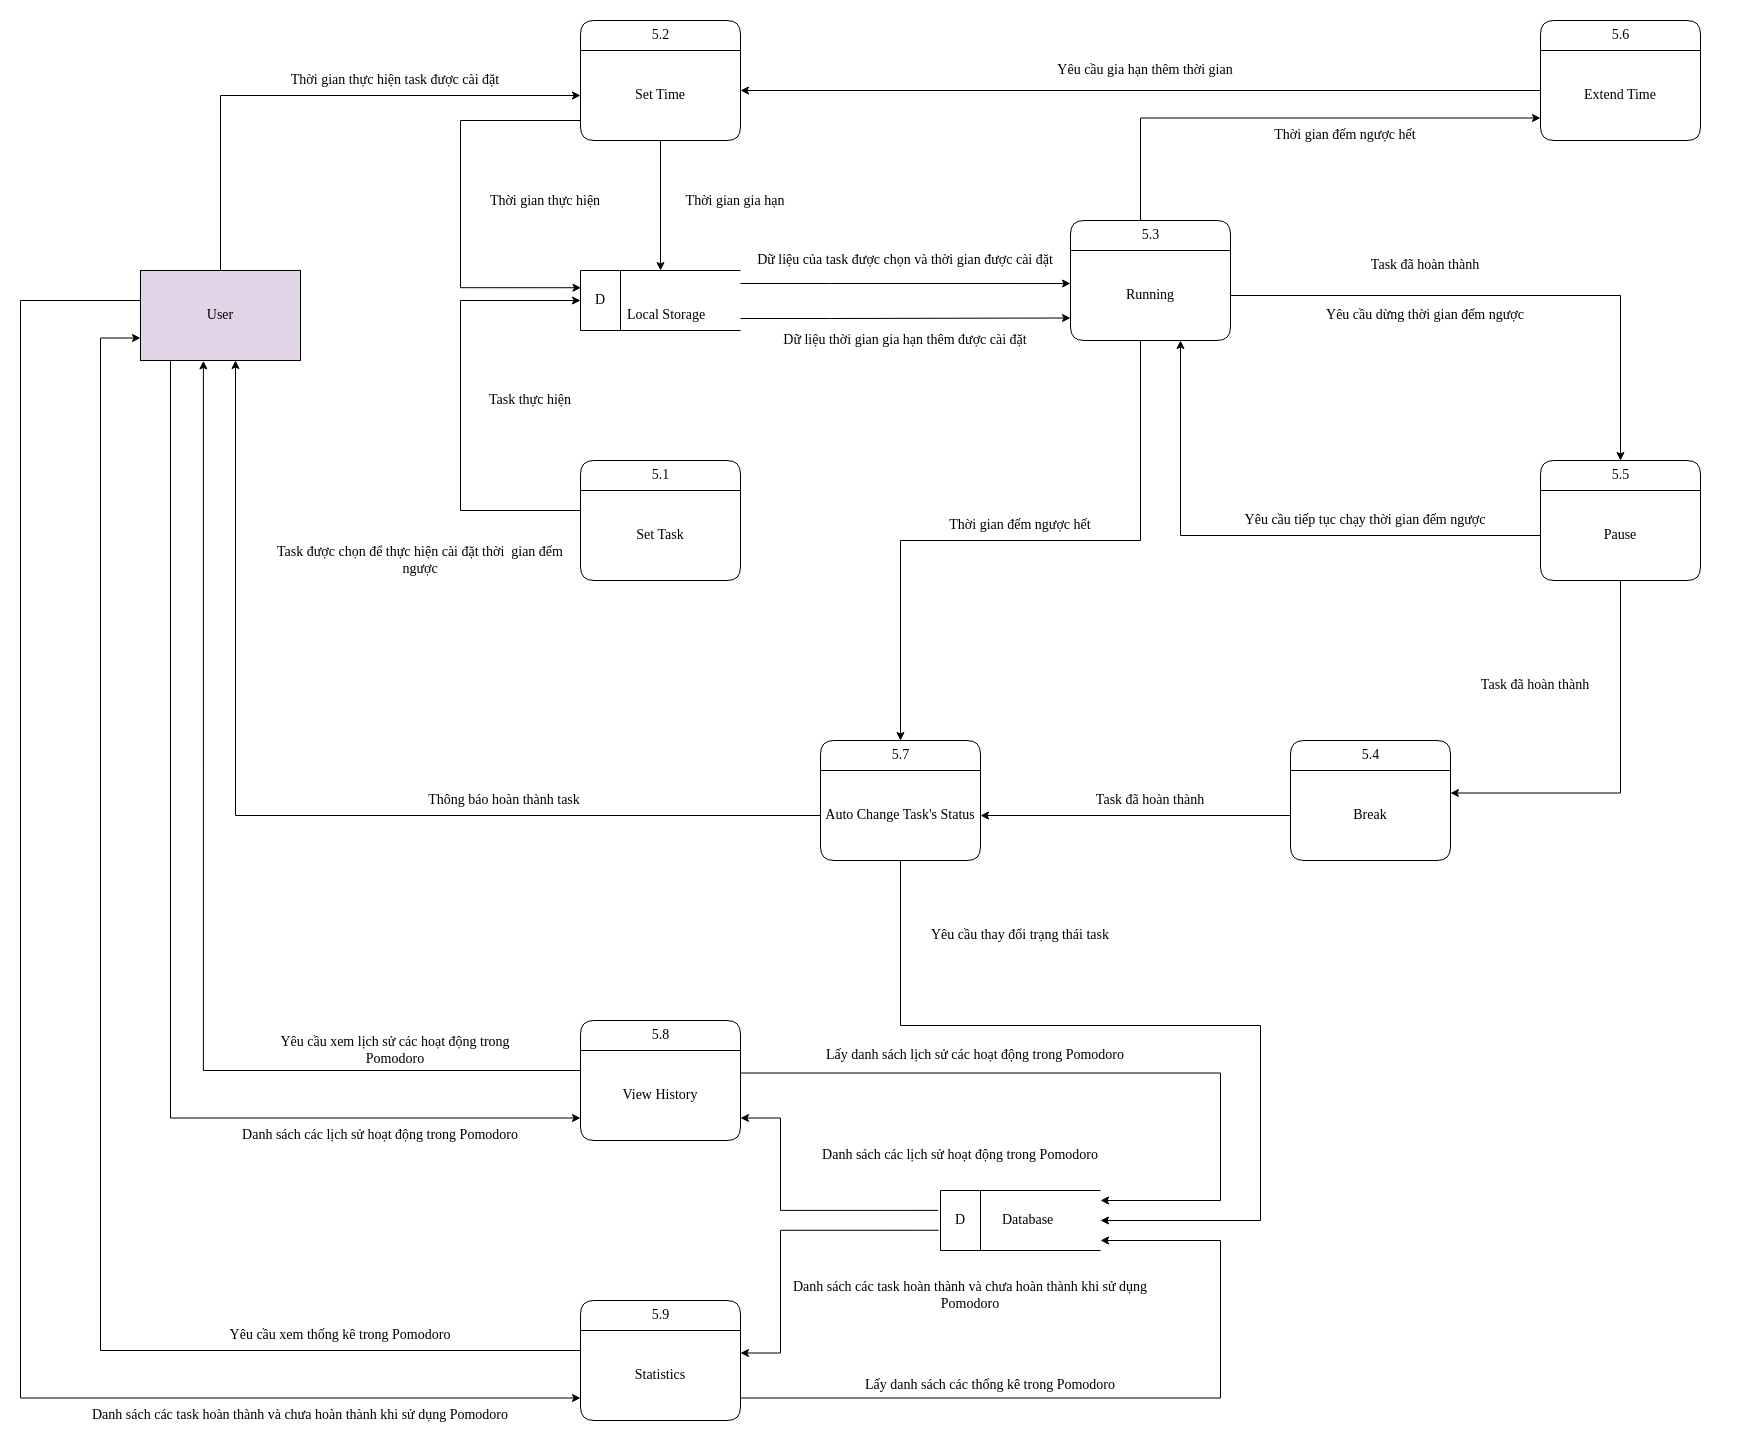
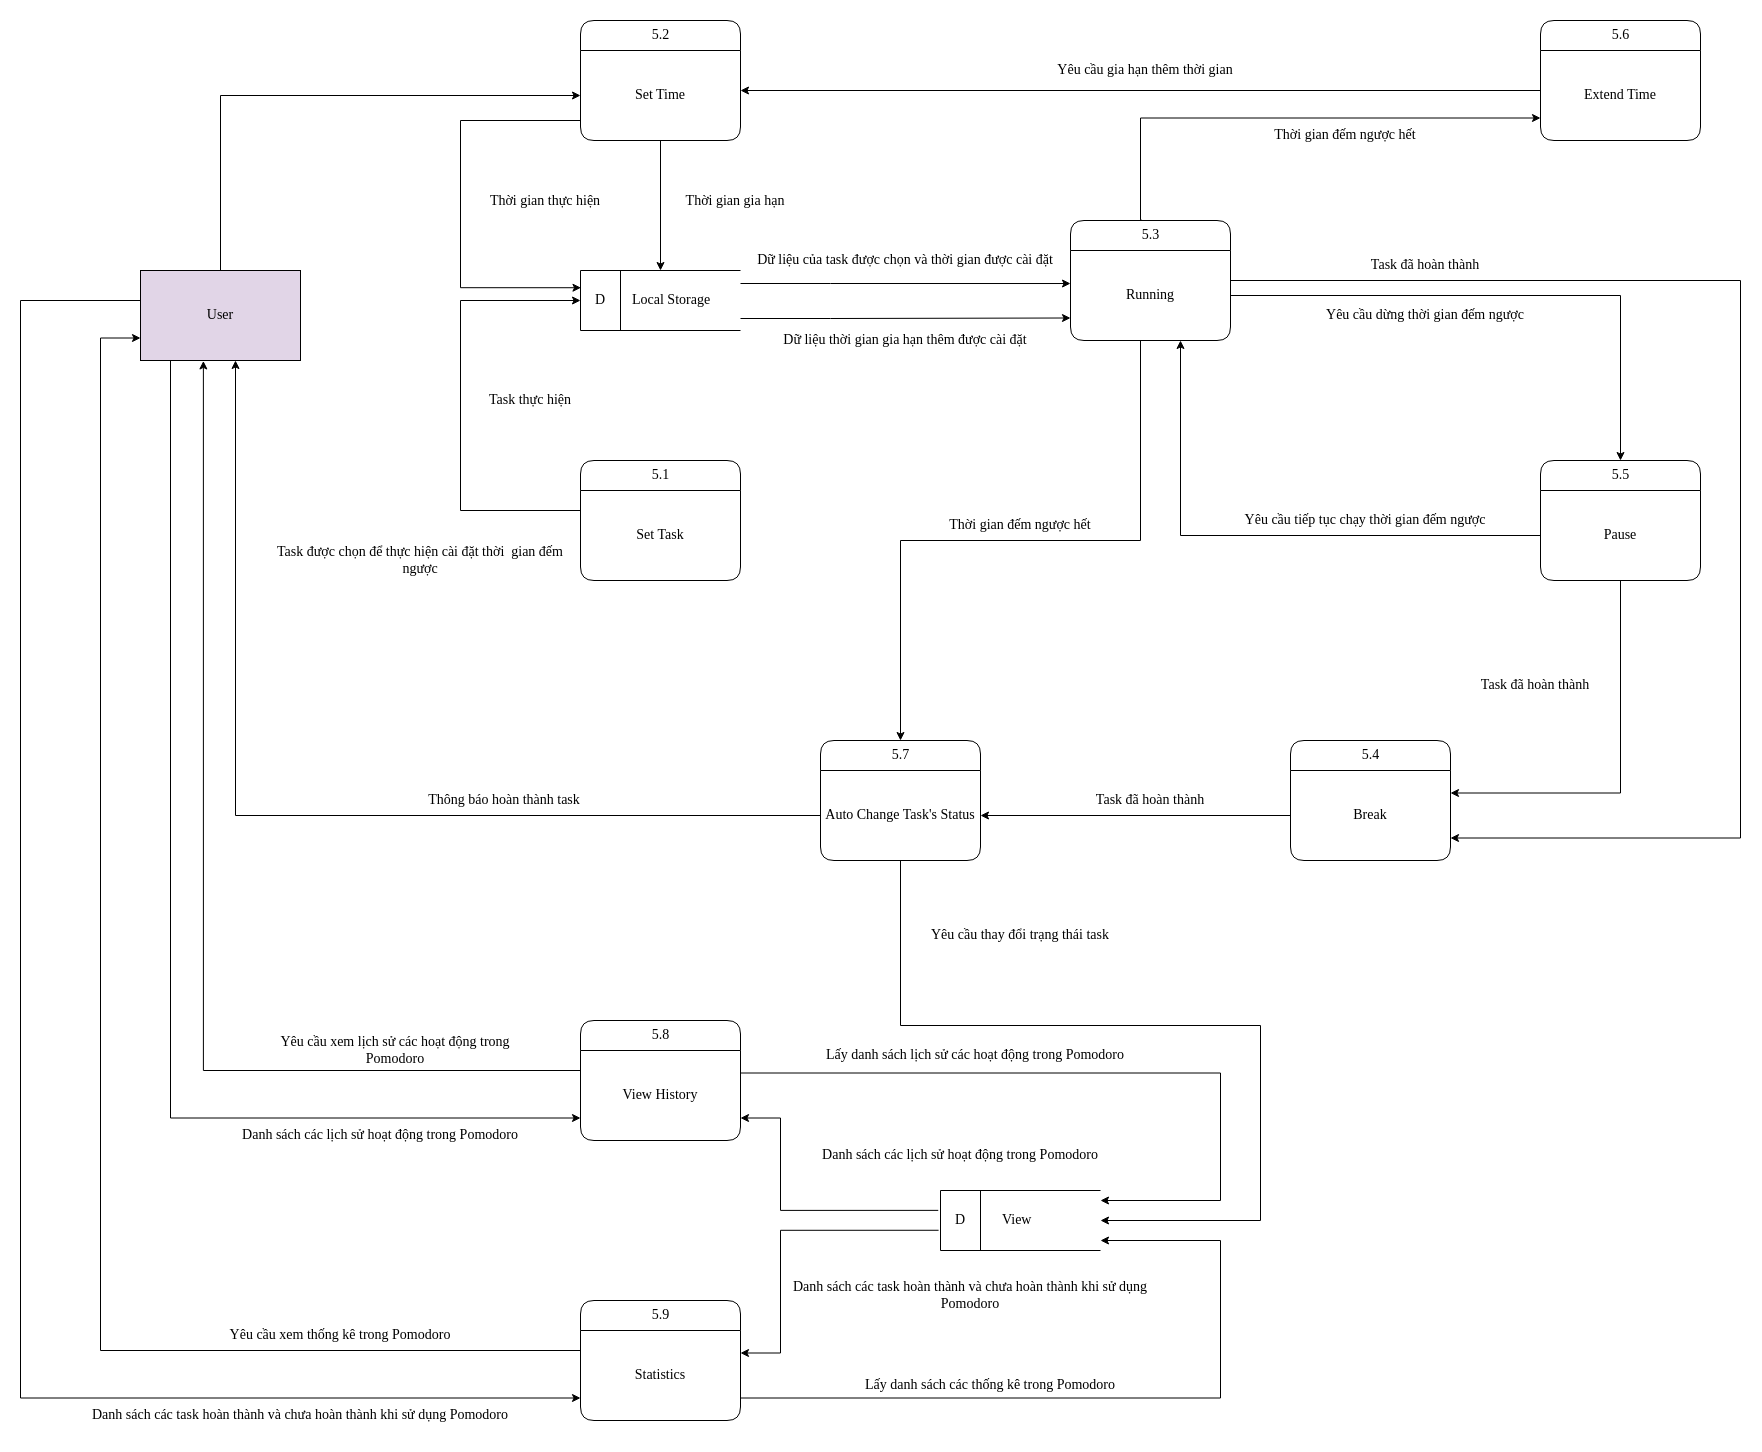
node "Thời gian thực hiện task được cài đặt": removed
node "Local Storage": moved (681, 316) -> (686, 301)
edge "Running" -> "Break": added
node "Database": label "Database" -> "View"
